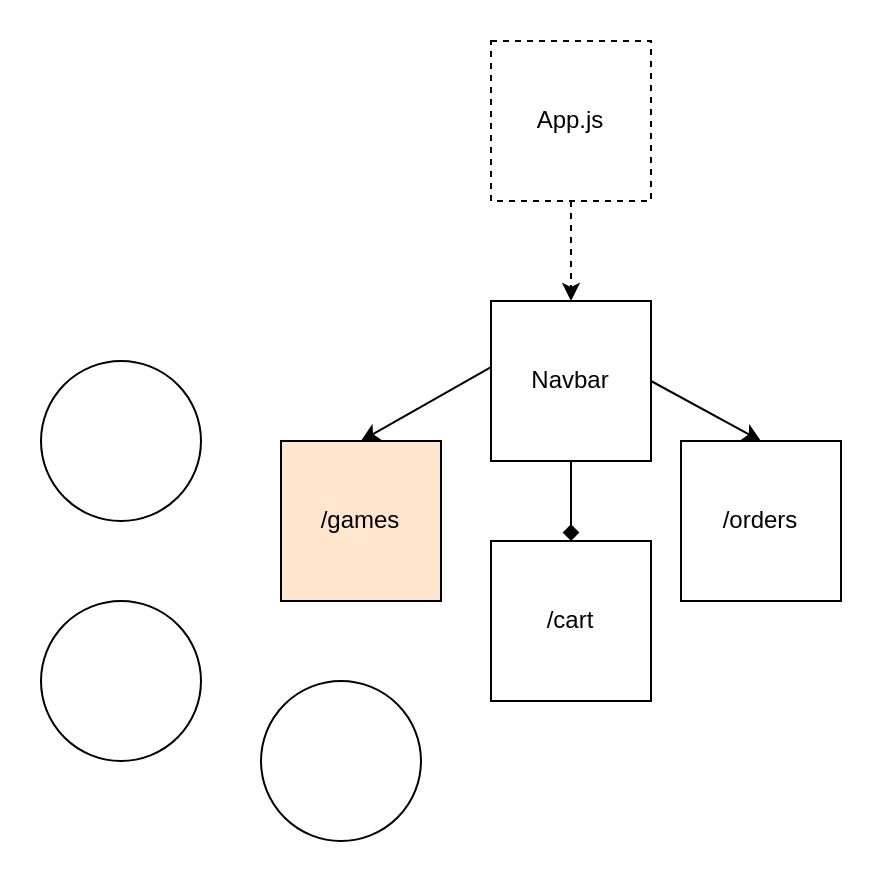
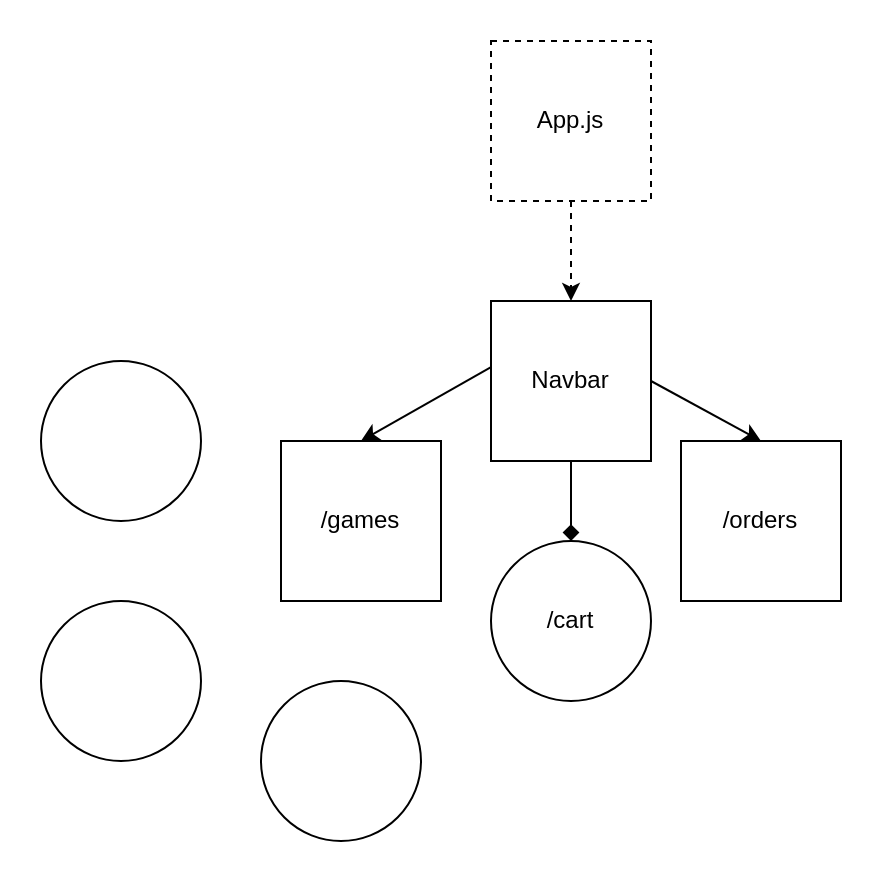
node "/games": fillcolor #ffe6cc -> #ffffff
node "/cart": shape rectangle -> ellipse
